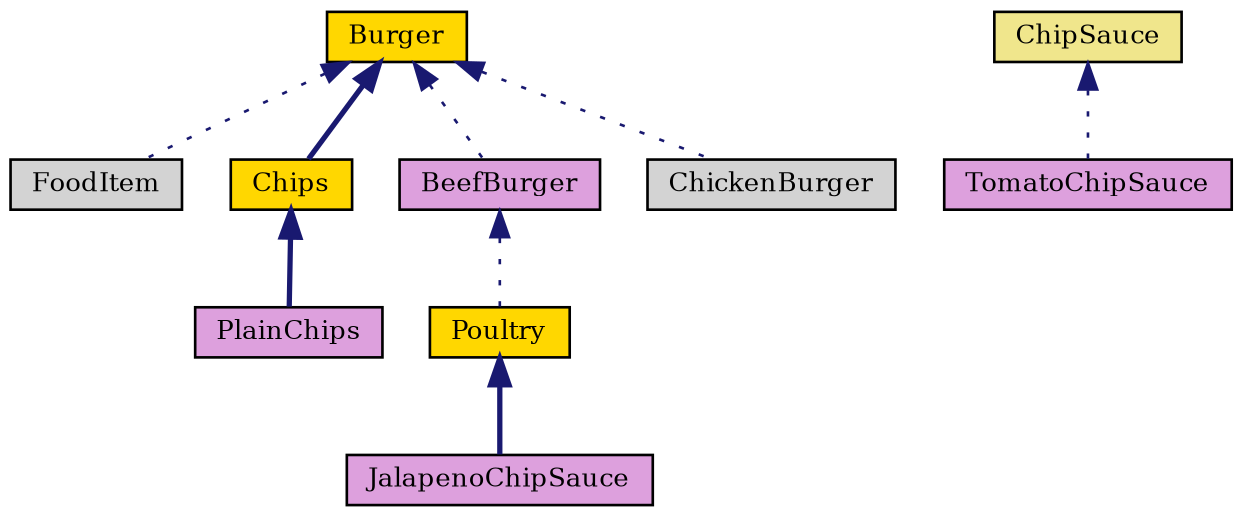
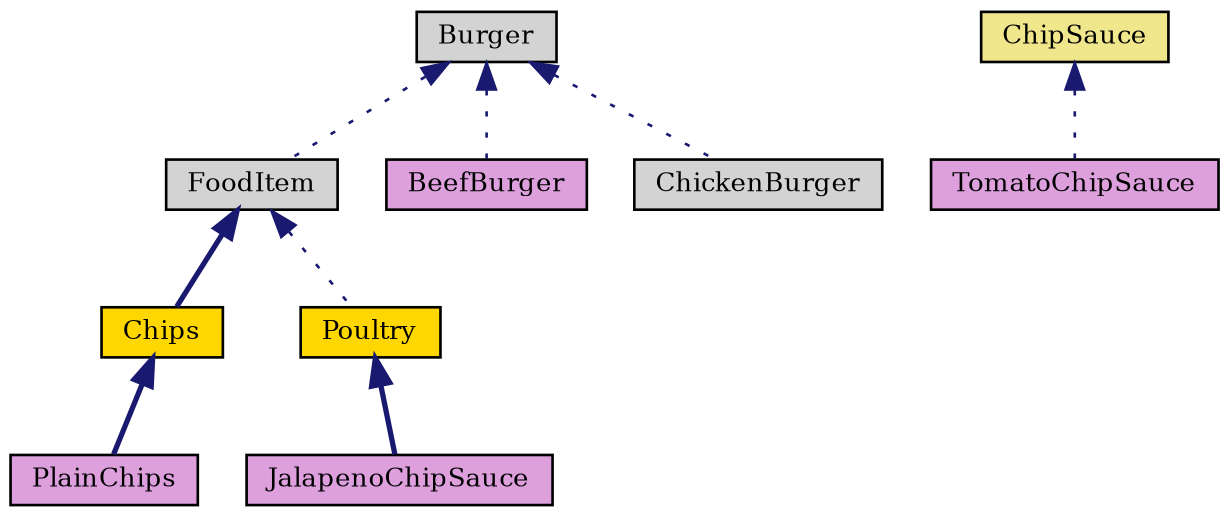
node "Burger": fillcolor gold -> lightgrey
edge "Chips" -> "Burger": now "Chips" -> "FoodItem"
edge "Poultry" -> "BeefBurger": now "Poultry" -> "FoodItem"
